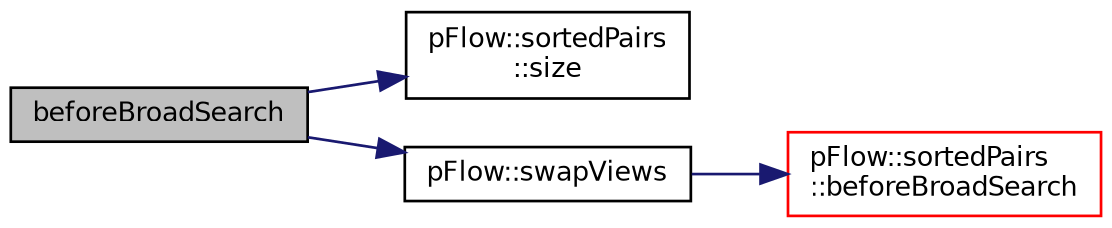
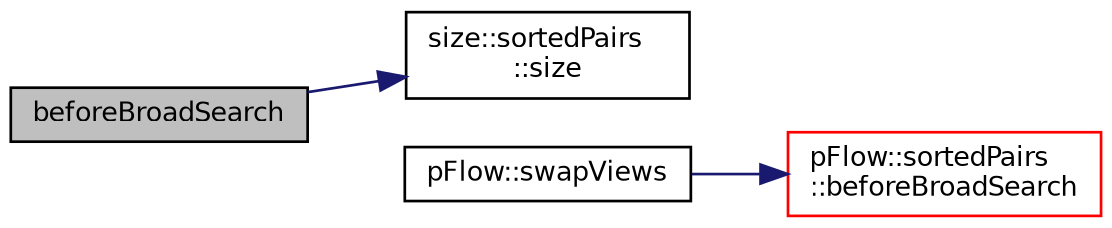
node "pFlow::sortedPairs ::size": label "pFlow::sortedPairs ::size" -> "size::sortedPairs ::size"
edge "beforeBroadSearch" -> "pFlow::swapViews": removed
